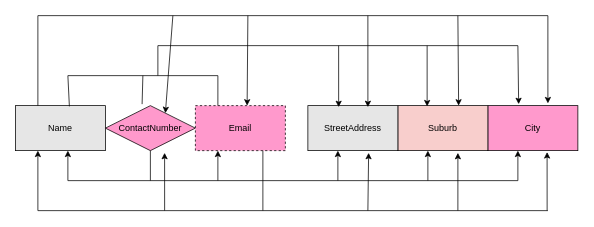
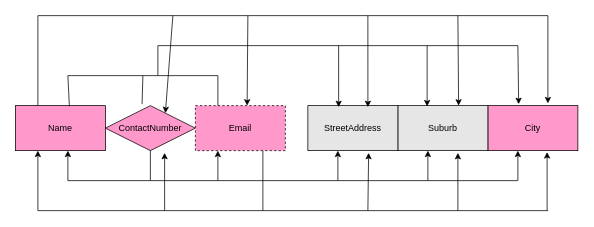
node "Name": fillcolor #e6e6e6 -> #ff99cc
node "Suburb": fillcolor #f8cecc -> #e6e6e6
